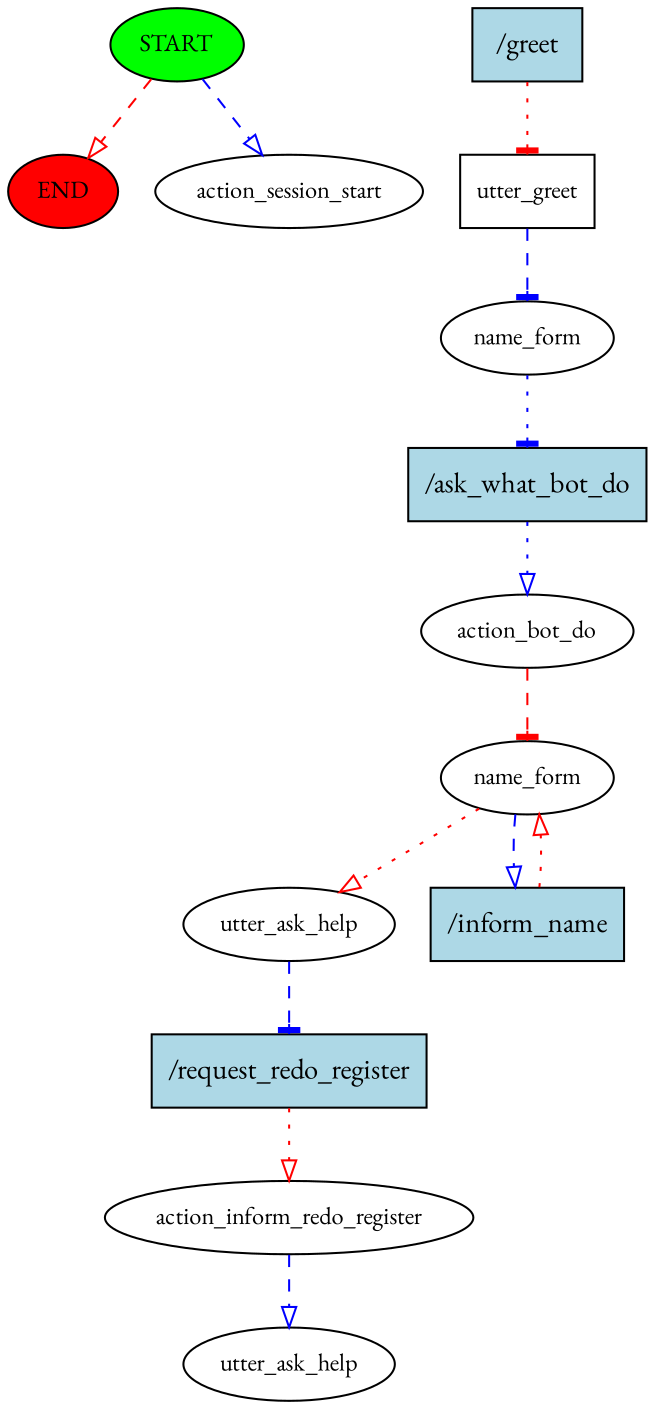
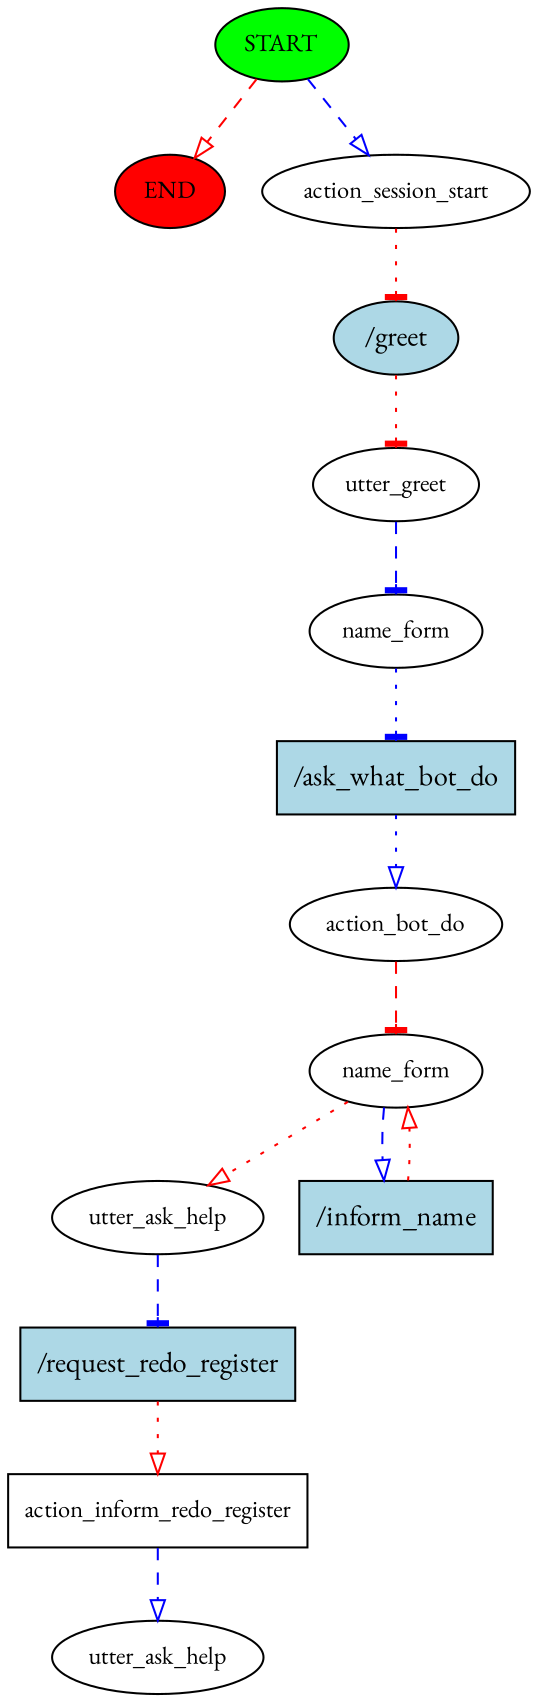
node "/greet": shape box -> ellipse
node "utter_greet": shape box -> ellipse
edge "action_session_start" -> "/greet": added
node "action_inform_redo_register": shape ellipse -> box
